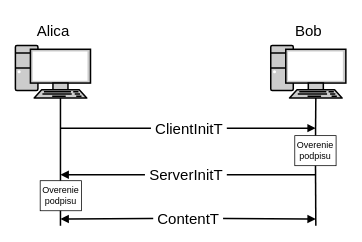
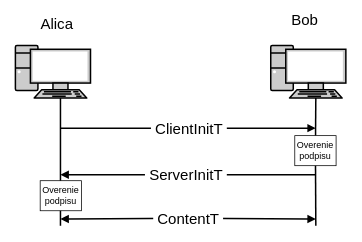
node "Alica": moved (53, 30) -> (57, 23)
node "Bob": moved (308, 30) -> (304, 19)
